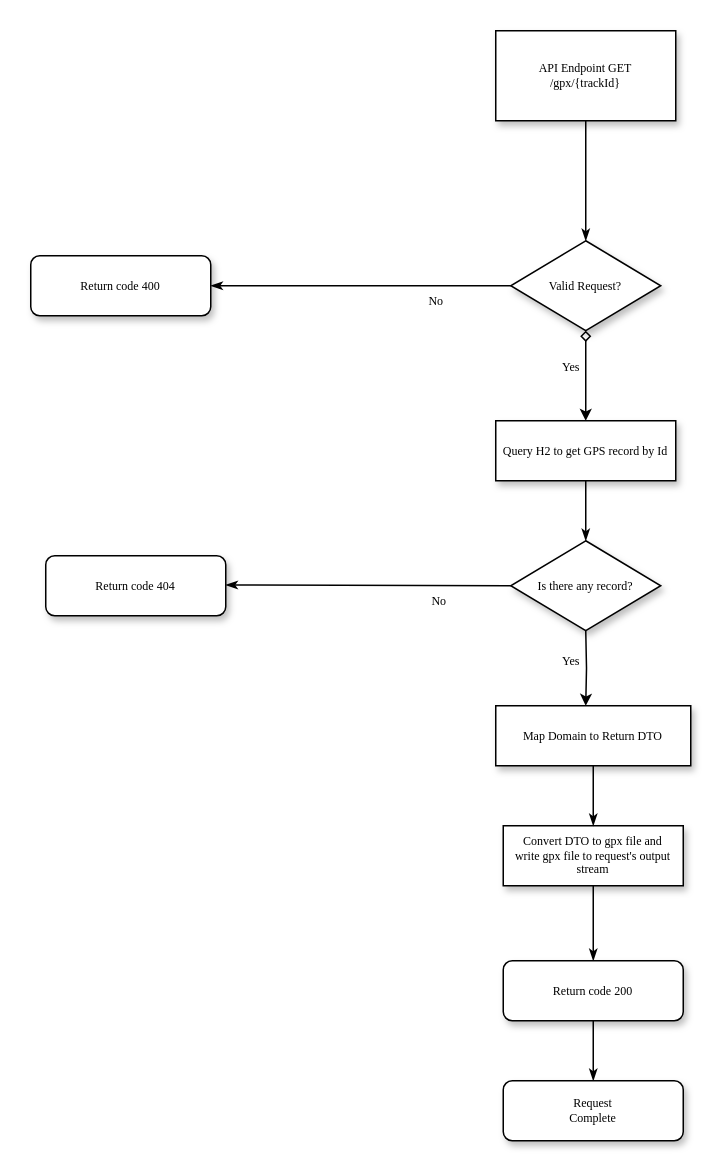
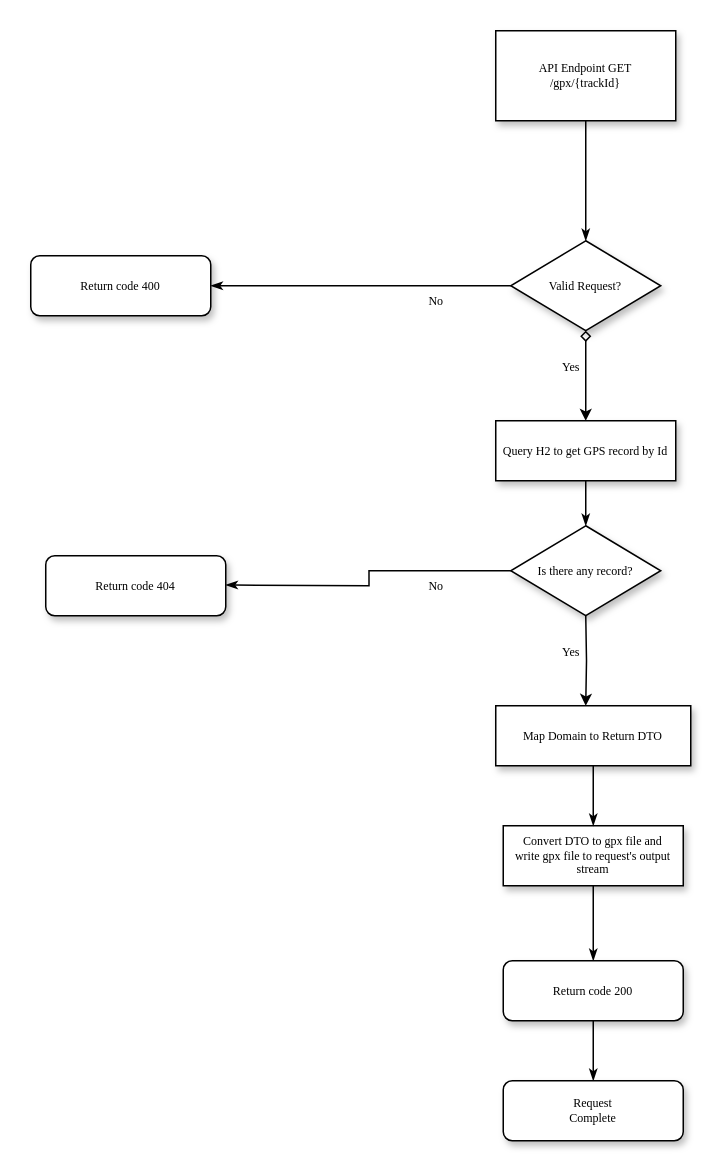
node "Is there any record?": moved (586, 586) -> (586, 571)
